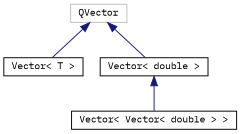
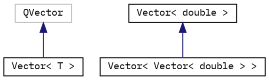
edge "Vector< double >" -> "QVector": removed
